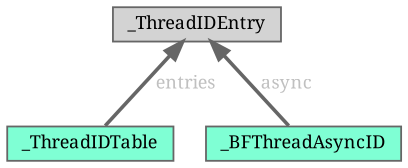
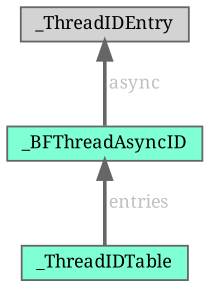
edge "_ThreadIDTable" -> "_ThreadIDEntry": now "_ThreadIDTable" -> "_BFThreadAsyncID"
